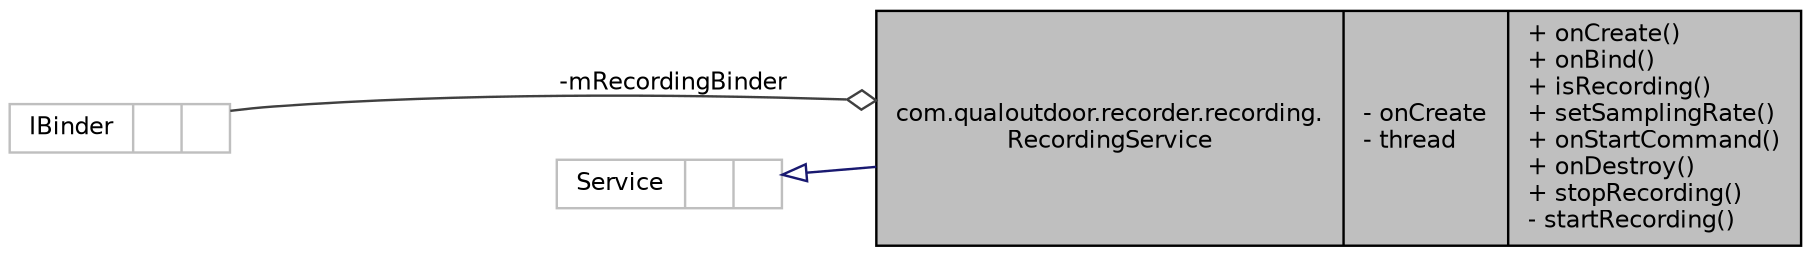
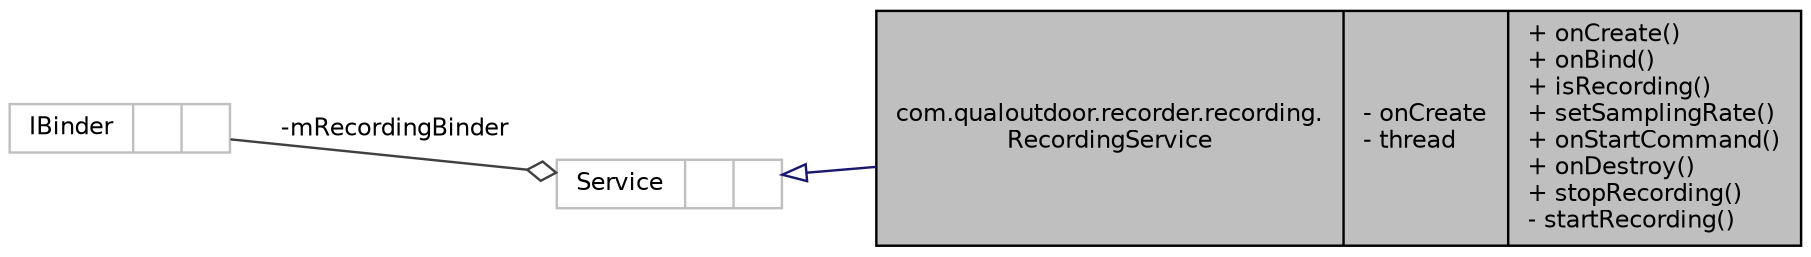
edge "IBinder" -> "com.qualoutdoor.recorder.recording.": now "IBinder" -> "Service"
